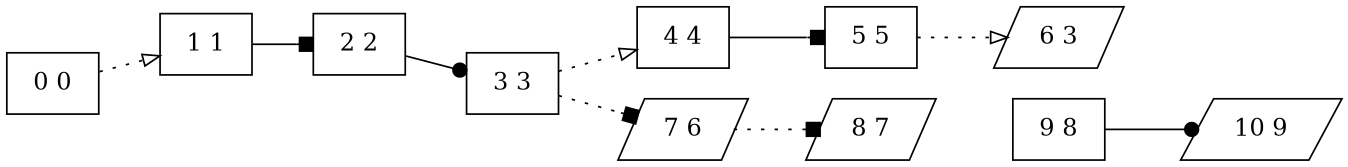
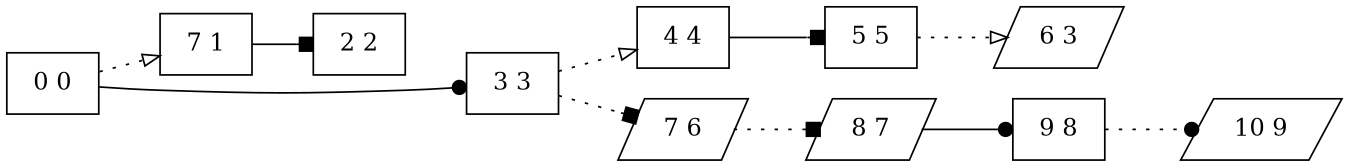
node "1 1": label "1 1" -> "7 1"
edge "2 2" -> "3 3": now "0 0" -> "3 3"
edge "8 7" -> "9 8": added
edge "9 8" -> "10 9": style solid -> dotted
